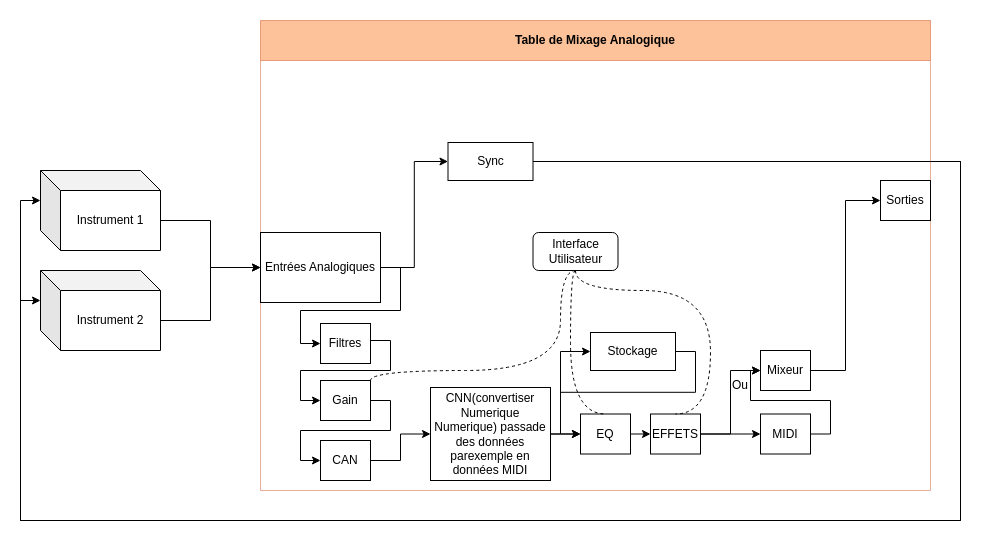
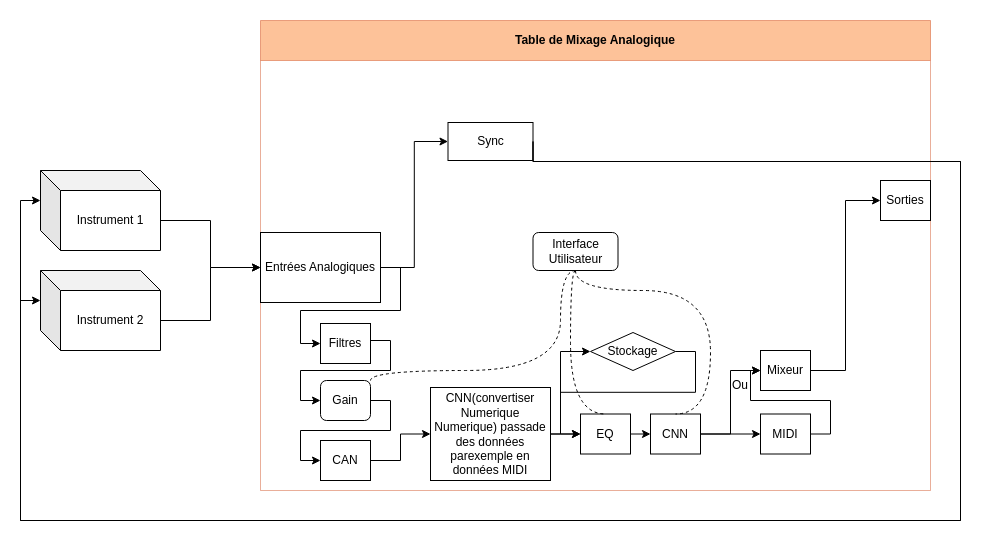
node "Sync": moved (491, 162) -> (491, 142)
node "Stockage": shape rectangle -> diamond
node "Gain": shape rectangle -> rounded rectangle
node "EFFETS": label "EFFETS" -> "CNN"
